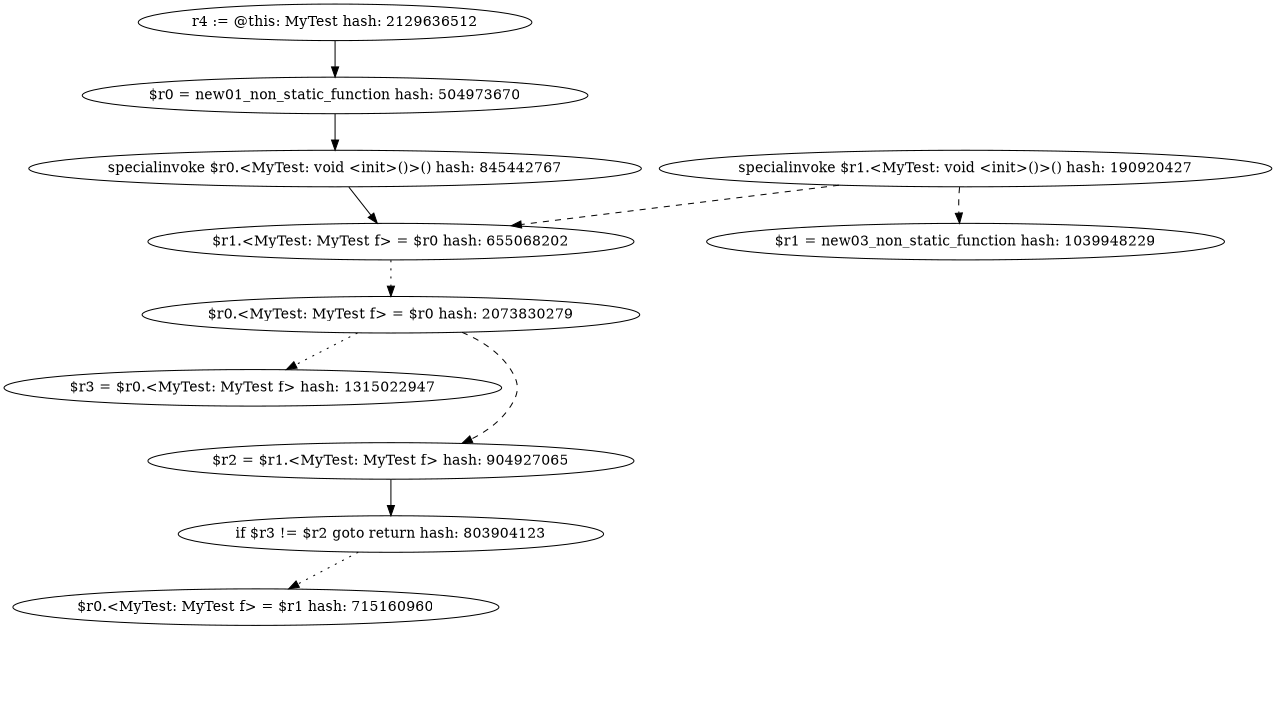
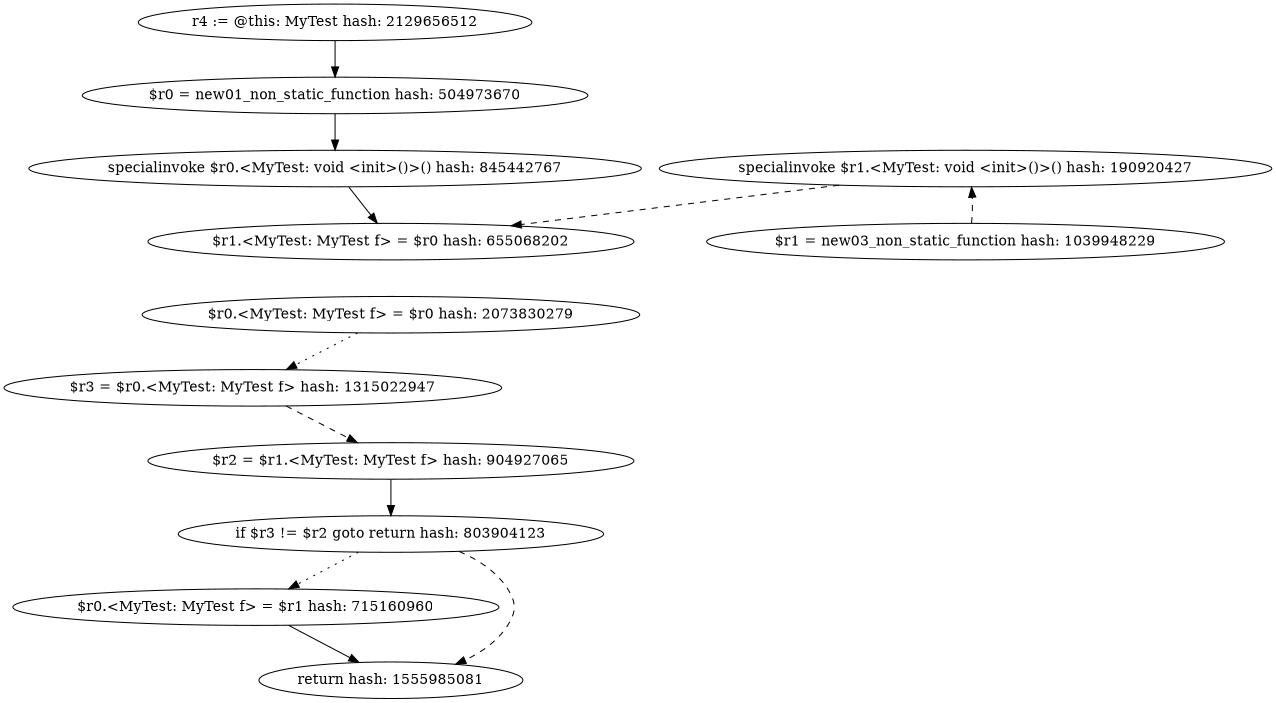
node "r4 := @this: MyTest hash: 2129636512": label "r4 := @this: MyTest hash: 2129636512" -> "r4 := @this: MyTest hash: 2129656512"
edge "specialinvoke $r1.<MyTest: void <init>()>() hash: 190920427" -> "$r1 = new03_non_static_function hash: 1039948229": reversed
edge "$r1.<MyTest: MyTest f> = $r0 hash: 655068202" -> "$r0.<MyTest: MyTest f> = $r0 hash: 2073830279": removed
edge "$r0.<MyTest: MyTest f> = $r0 hash: 2073830279" -> "$r2 = $r1.<MyTest: MyTest f> hash: 904927065": now "$r3 = $r0.<MyTest: MyTest f> hash: 1315022947" -> "$r2 = $r1.<MyTest: MyTest f> hash: 904927065"
node "return hash: 1555985081": added
